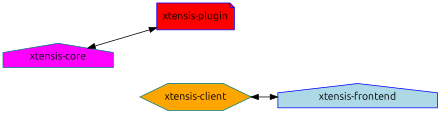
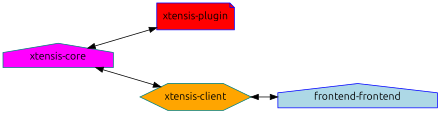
edge "xtensis-core" -- "xtensis-client": added
node "xtensis-frontend": label "xtensis-frontend" -> "frontend-frontend"
